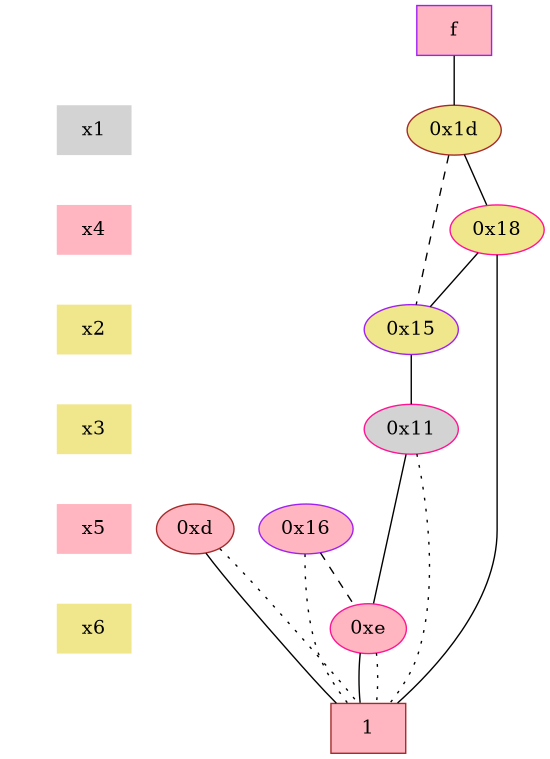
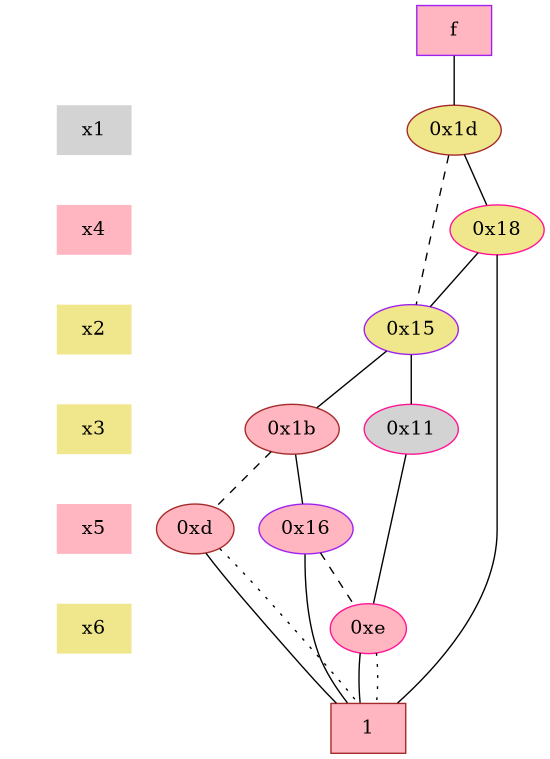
node "0x1b": added
edge "0x11" -- "1": removed
edge "0x16" -- "1": style dotted -> solid
